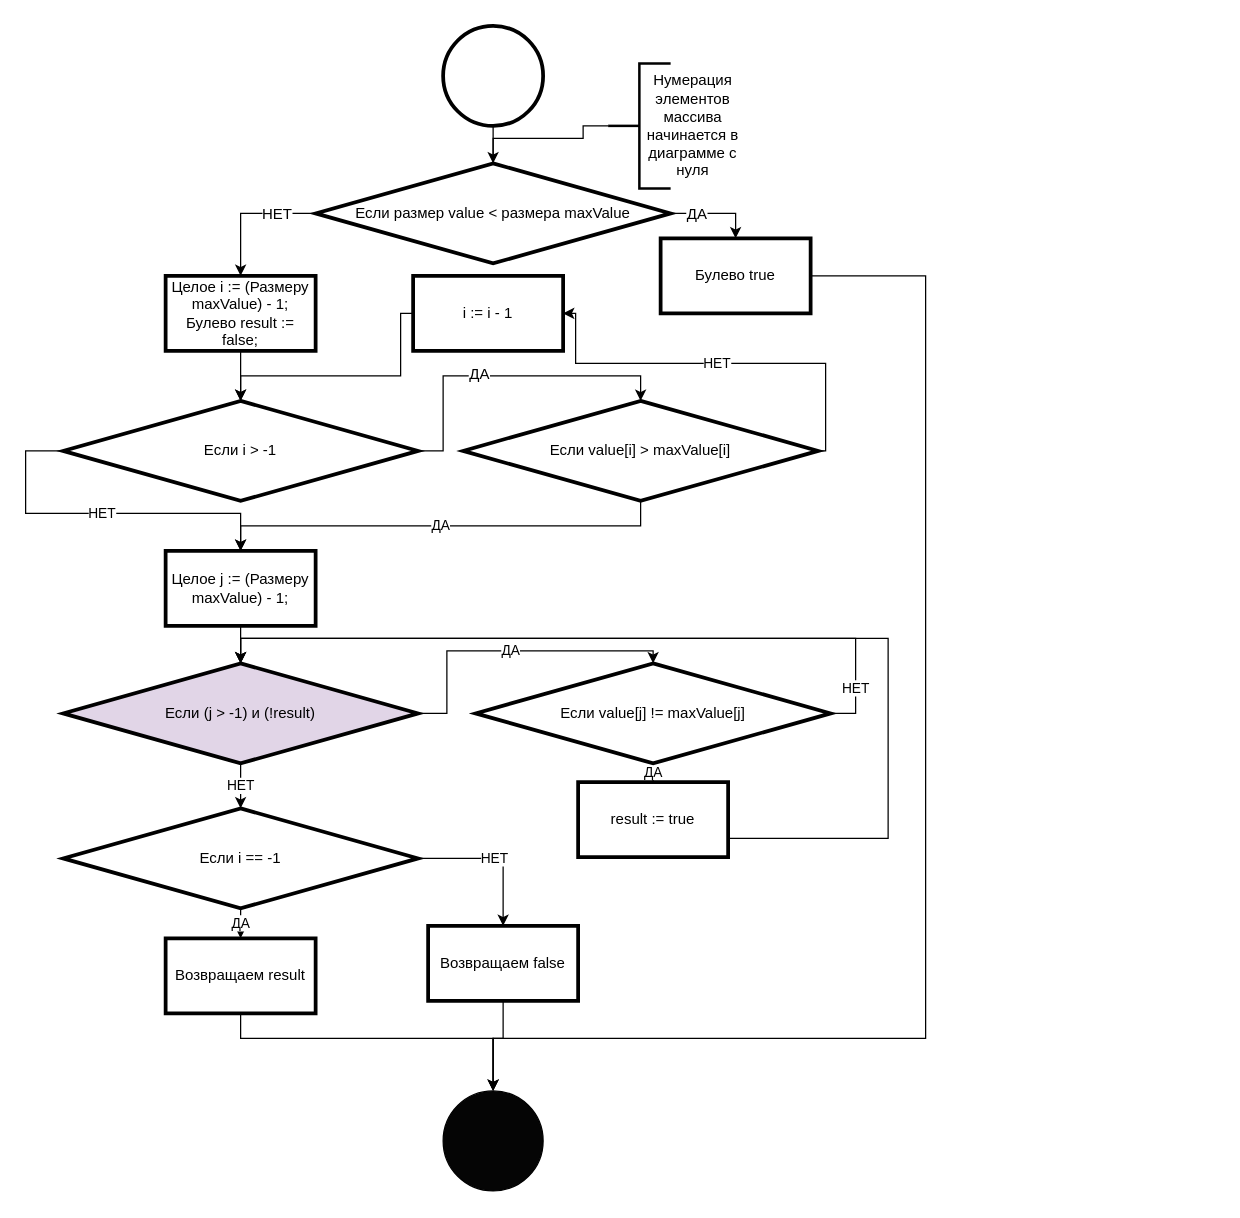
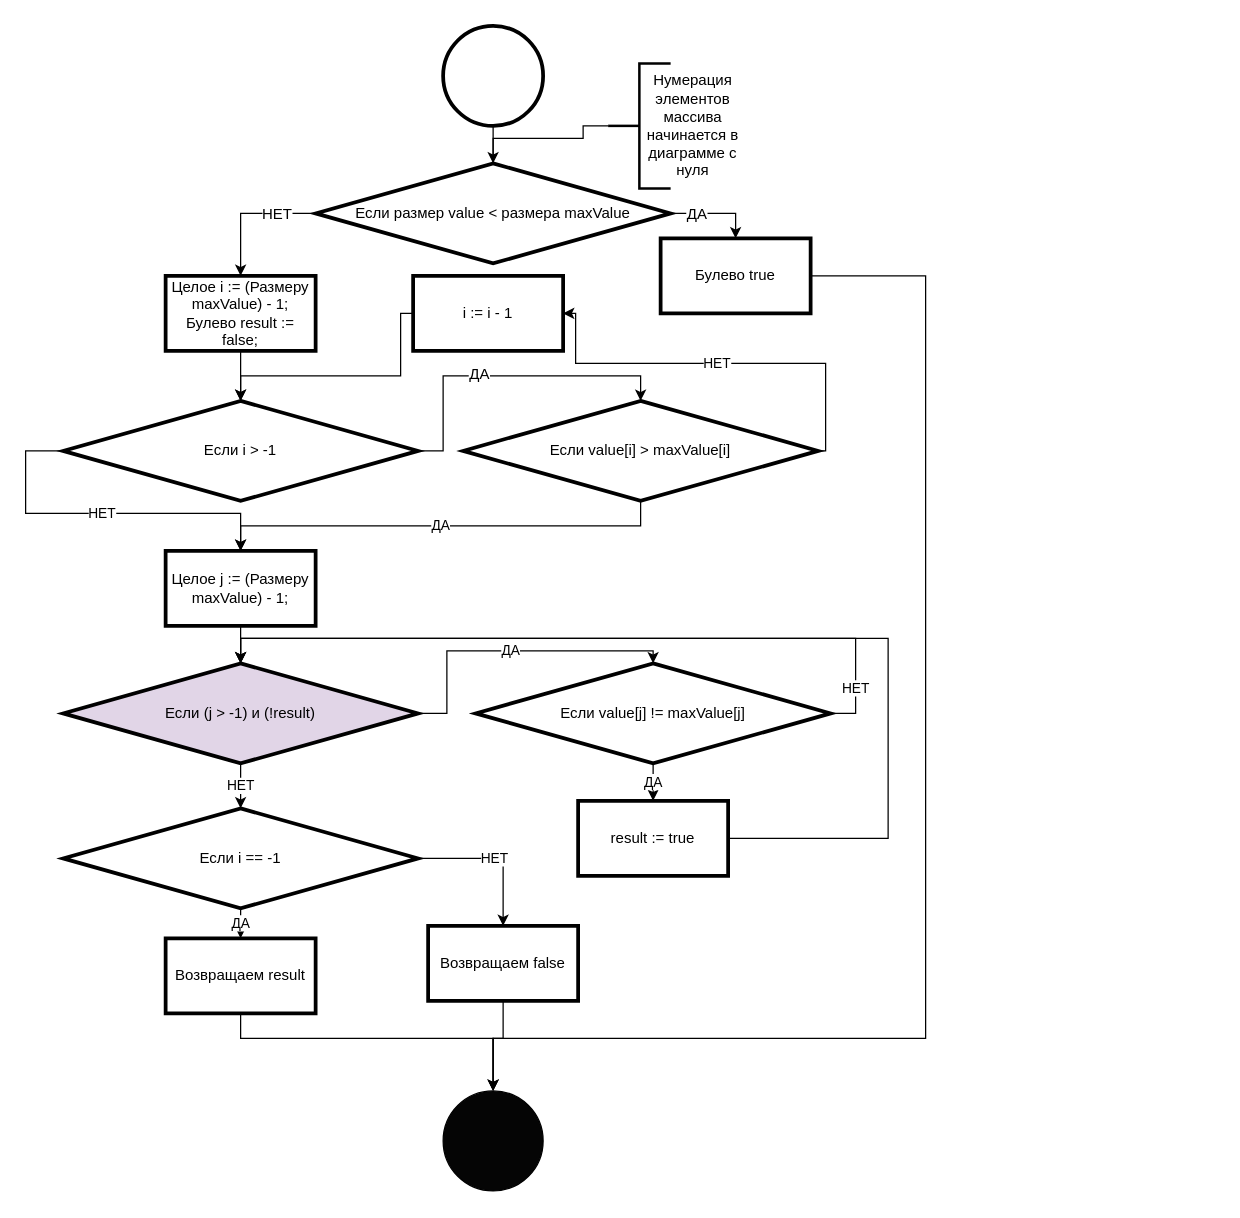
node "result := true": moved (653, 819) -> (653, 838)
